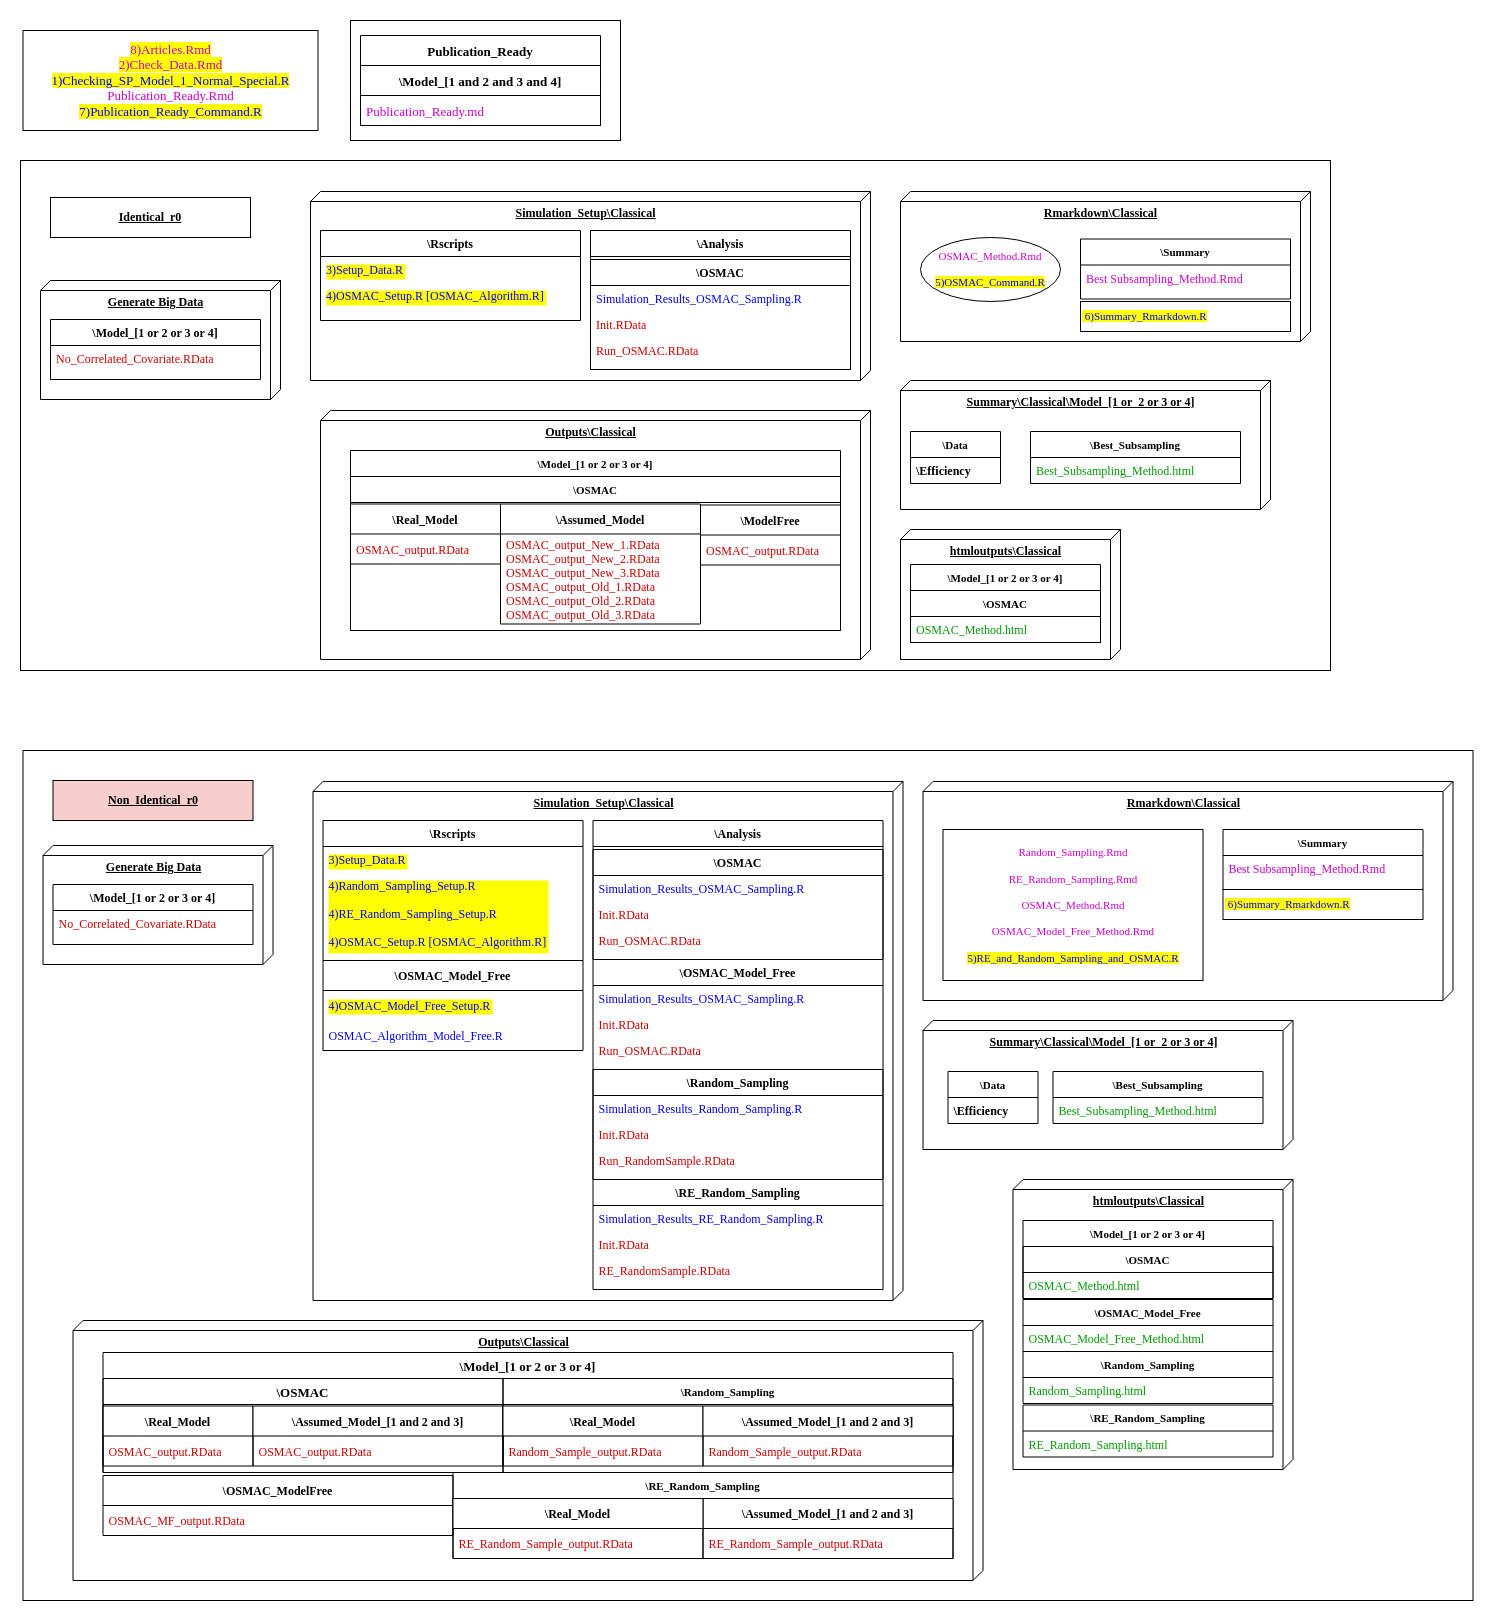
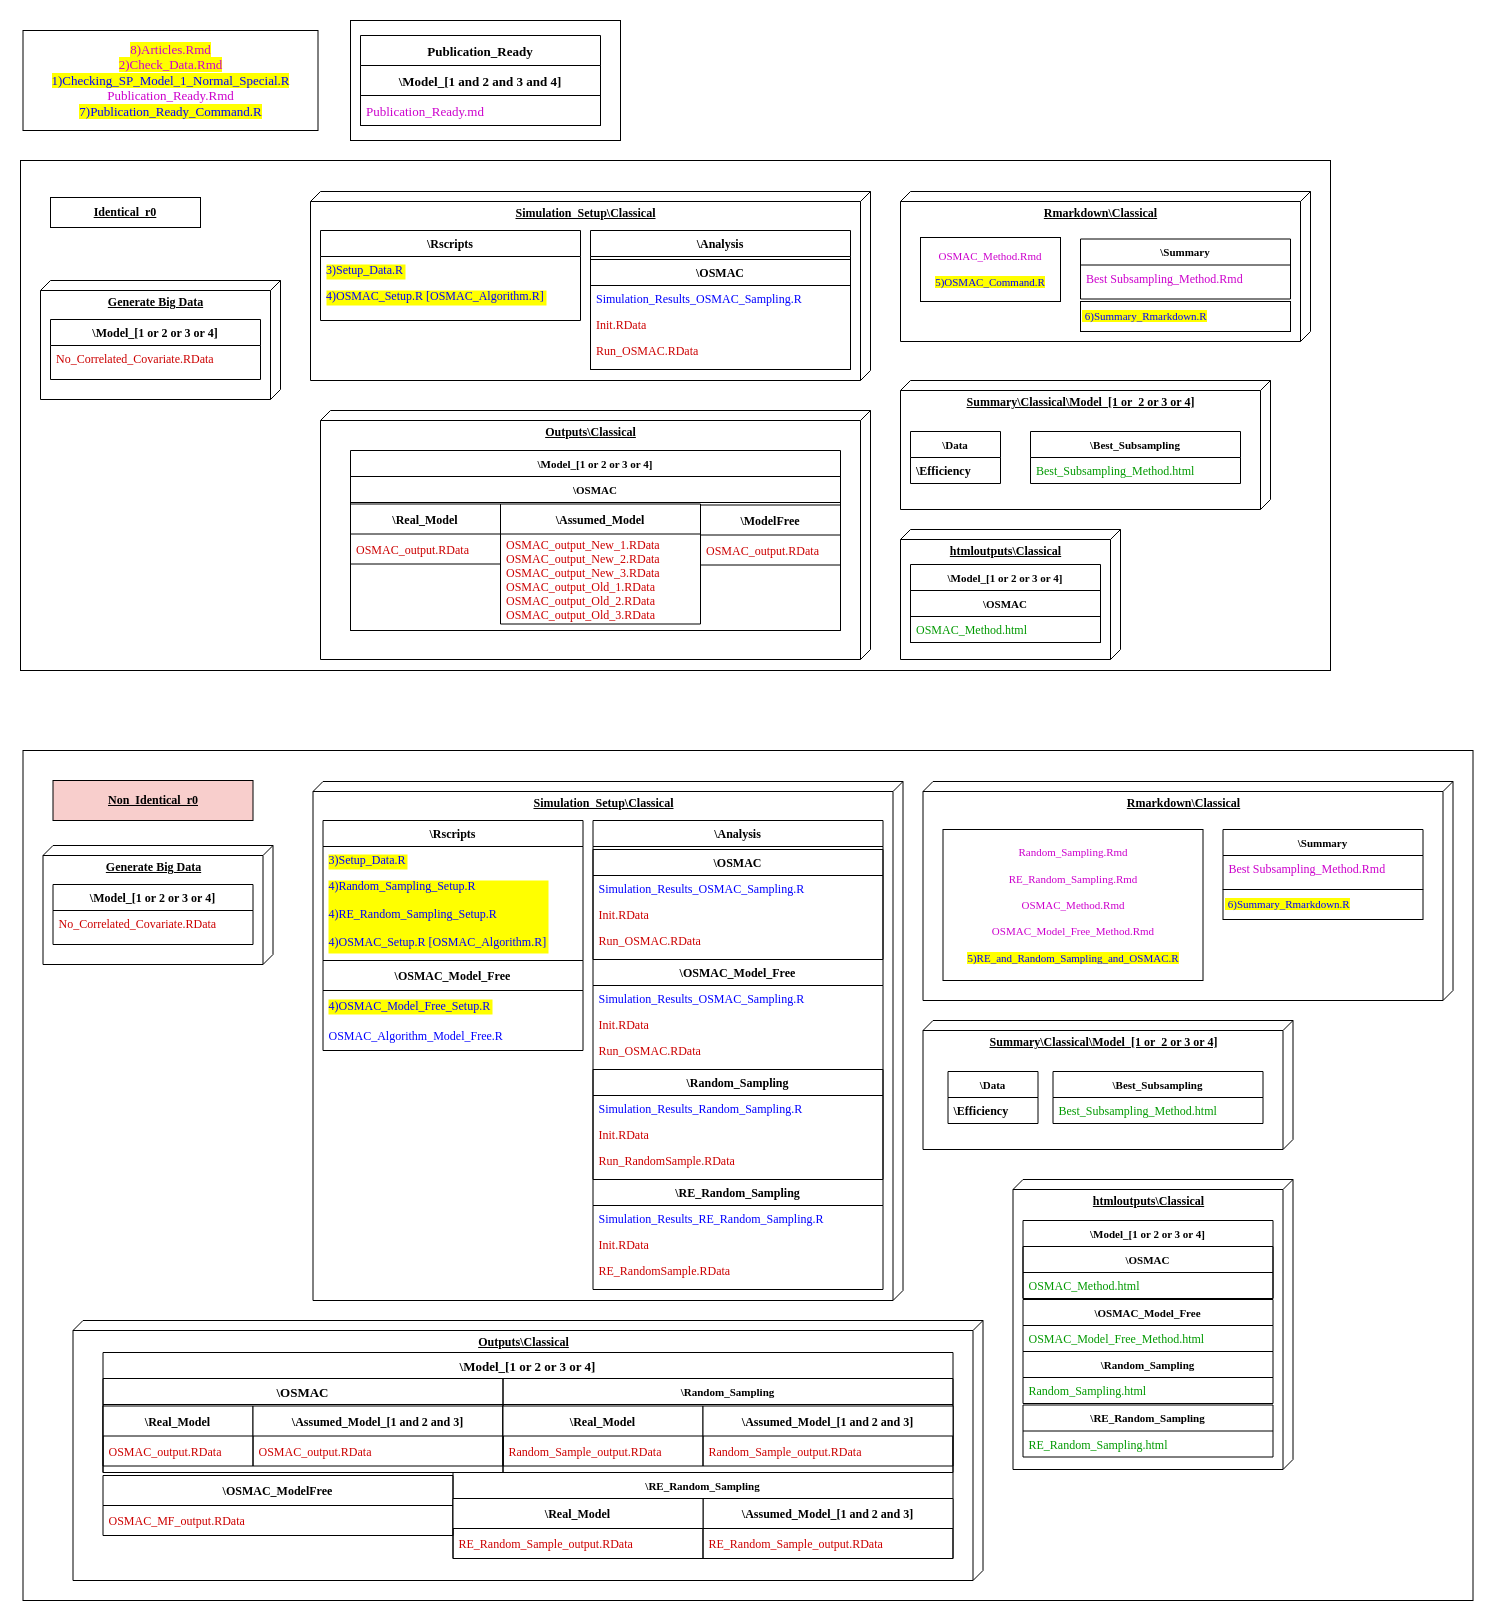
node "Identical_r0": size 200x40 -> 150x30
node "OSMAC_Method.Rmd 5)OSMAC_Command.R": shape ellipse -> rectangle
